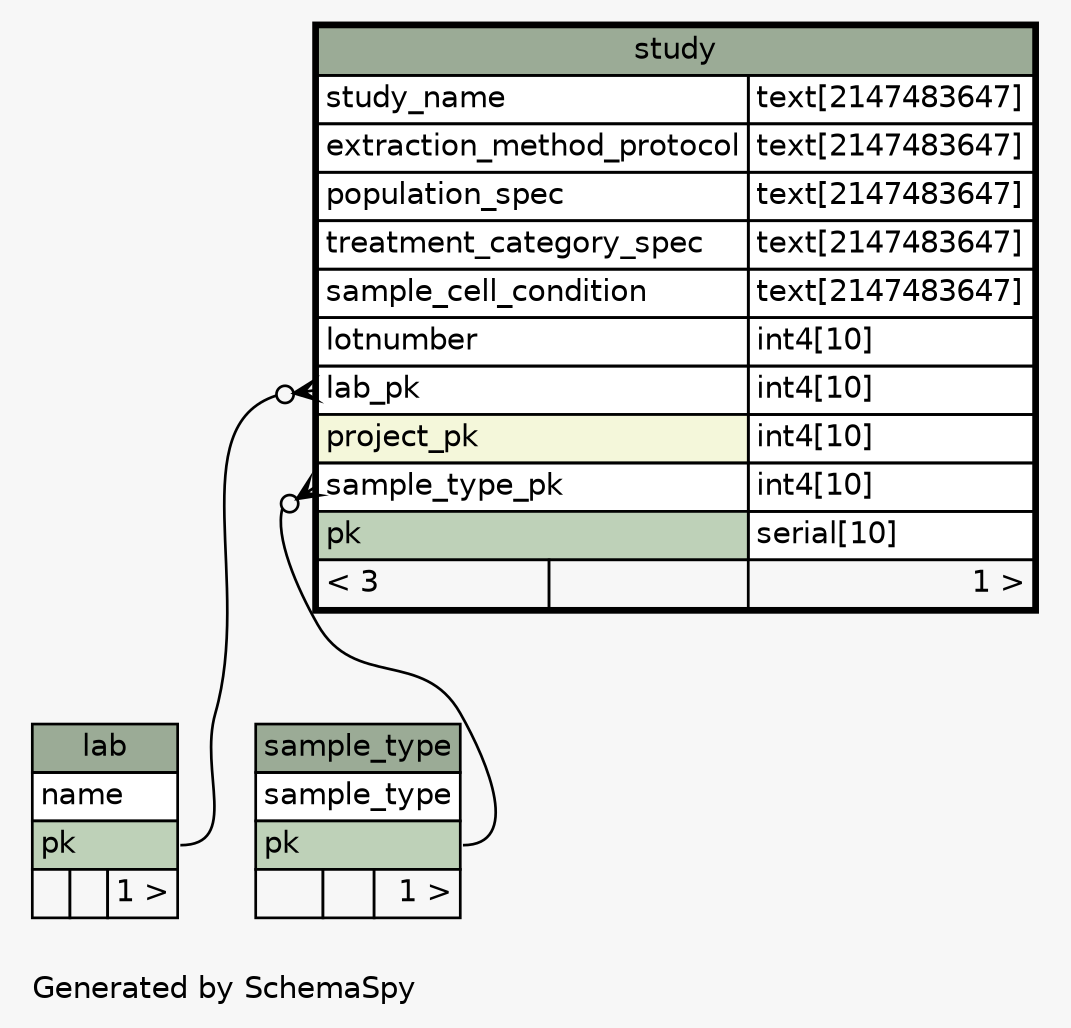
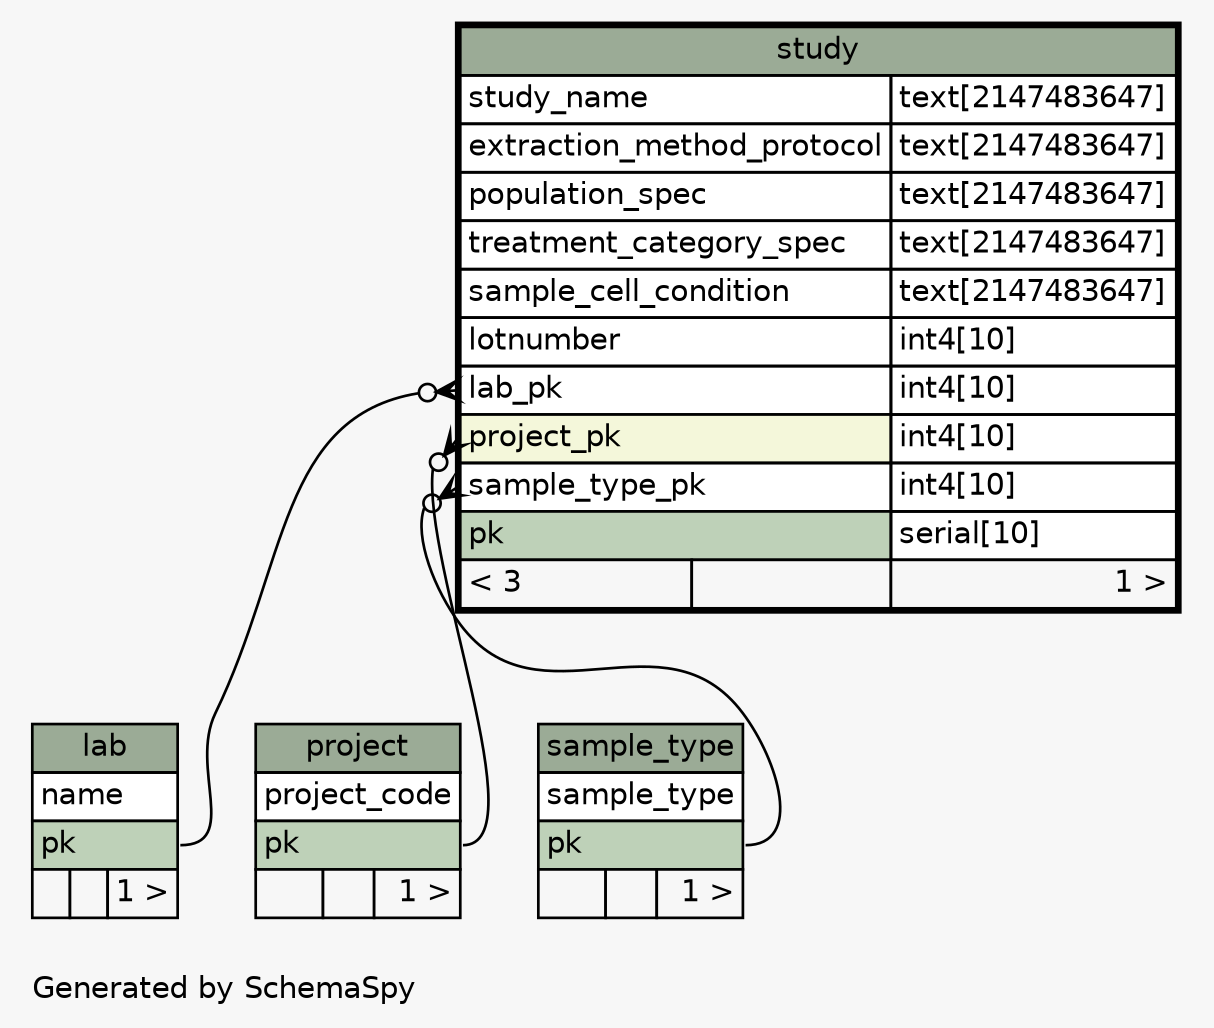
node "project": added
